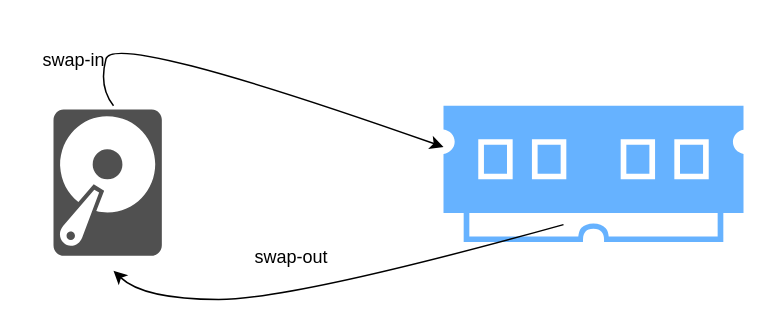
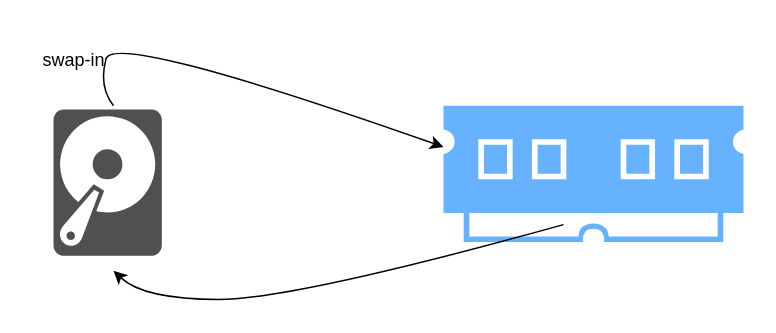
node "swap-out": removed
